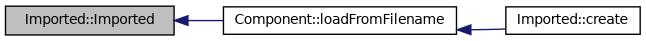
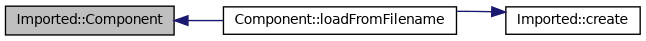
node "Imported::Imported": label "Imported::Imported" -> "Imported::Component"
edge "Imported::create" -> "Component::loadFromFilename": reversed
